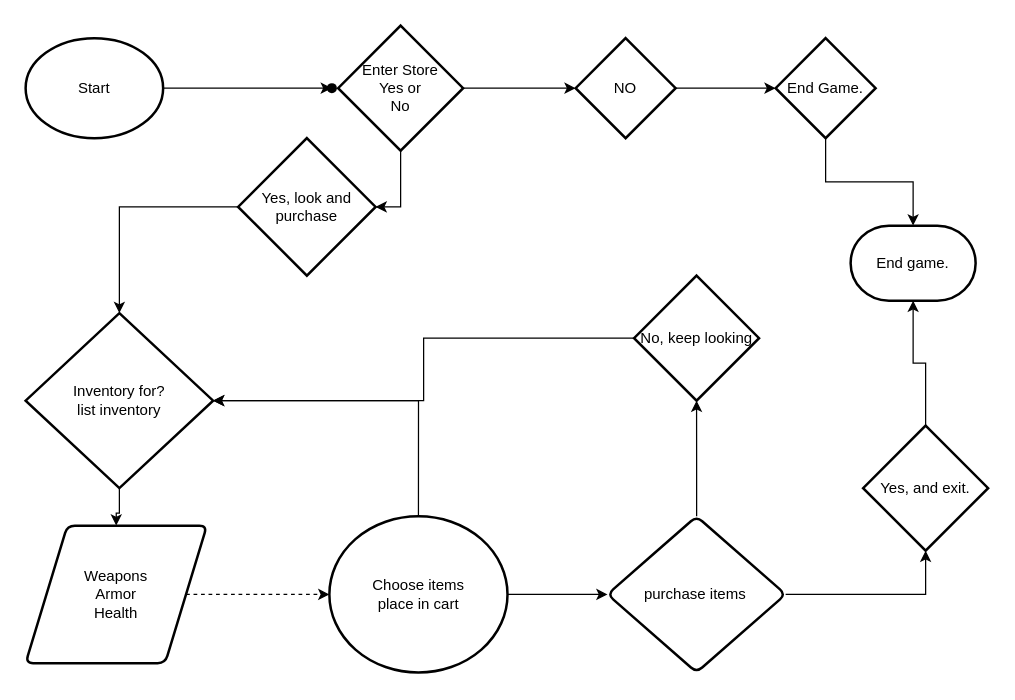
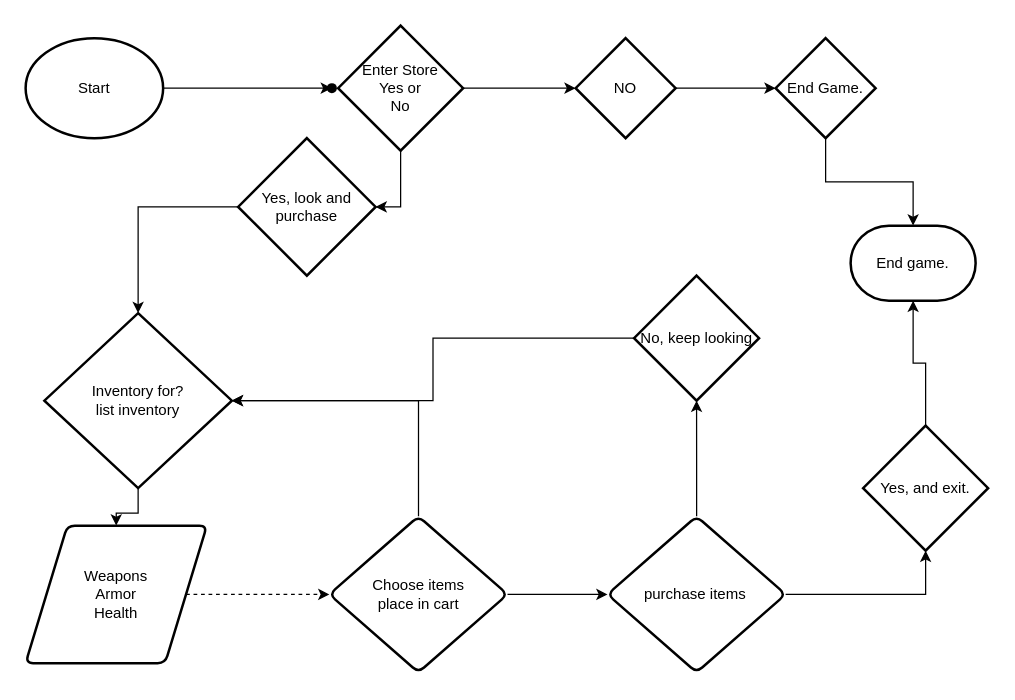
node "Inventory for? list inventory": moved (119, 401) -> (138, 401)
node "Choose items place in cart": shape ellipse -> diamond
